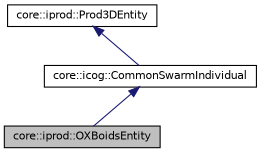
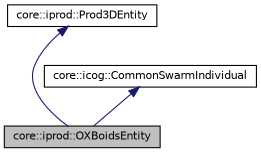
edge "core::icog::CommonSwarmIndividual" -> "core::iprod::Prod3DEntity": now "core::iprod::OXBoidsEntity" -> "core::iprod::Prod3DEntity"
